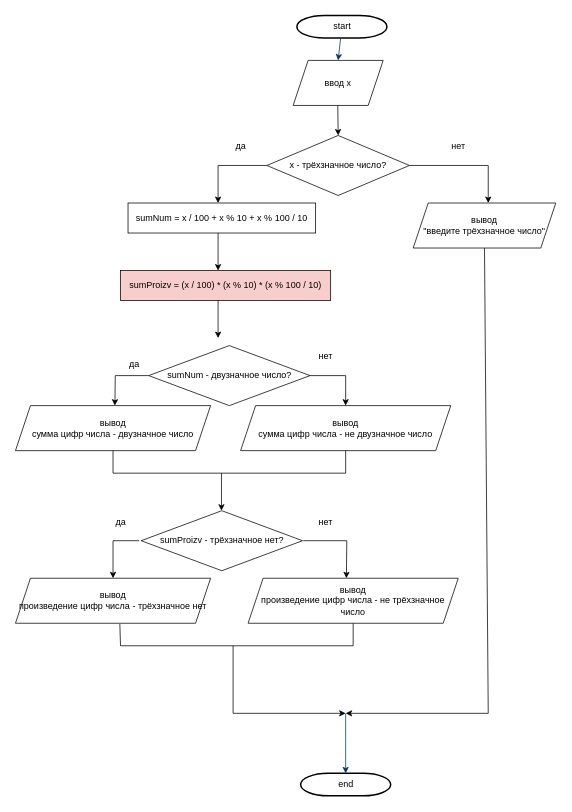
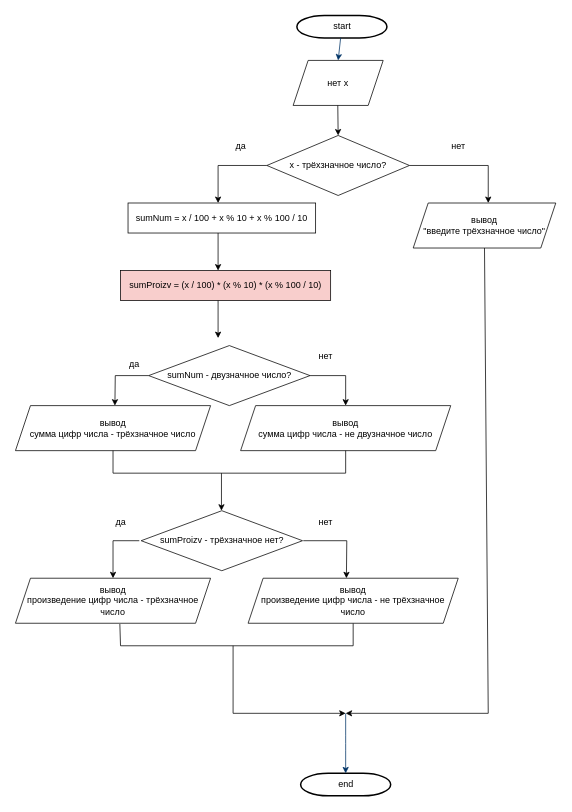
node "ввод х": label "ввод х" -> "нет х"
node "вывод сумма цифр числа - двузначное число": label "вывод сумма цифр числа - двузначное число" -> "вывод сумма цифр числа - трёхзначное число"
node "вывод произведение цифр числа - трёхзначное нет": label "вывод произведение цифр числа - трёхзначное нет" -> "вывод произведение цифр числа - трёхзначное число"
